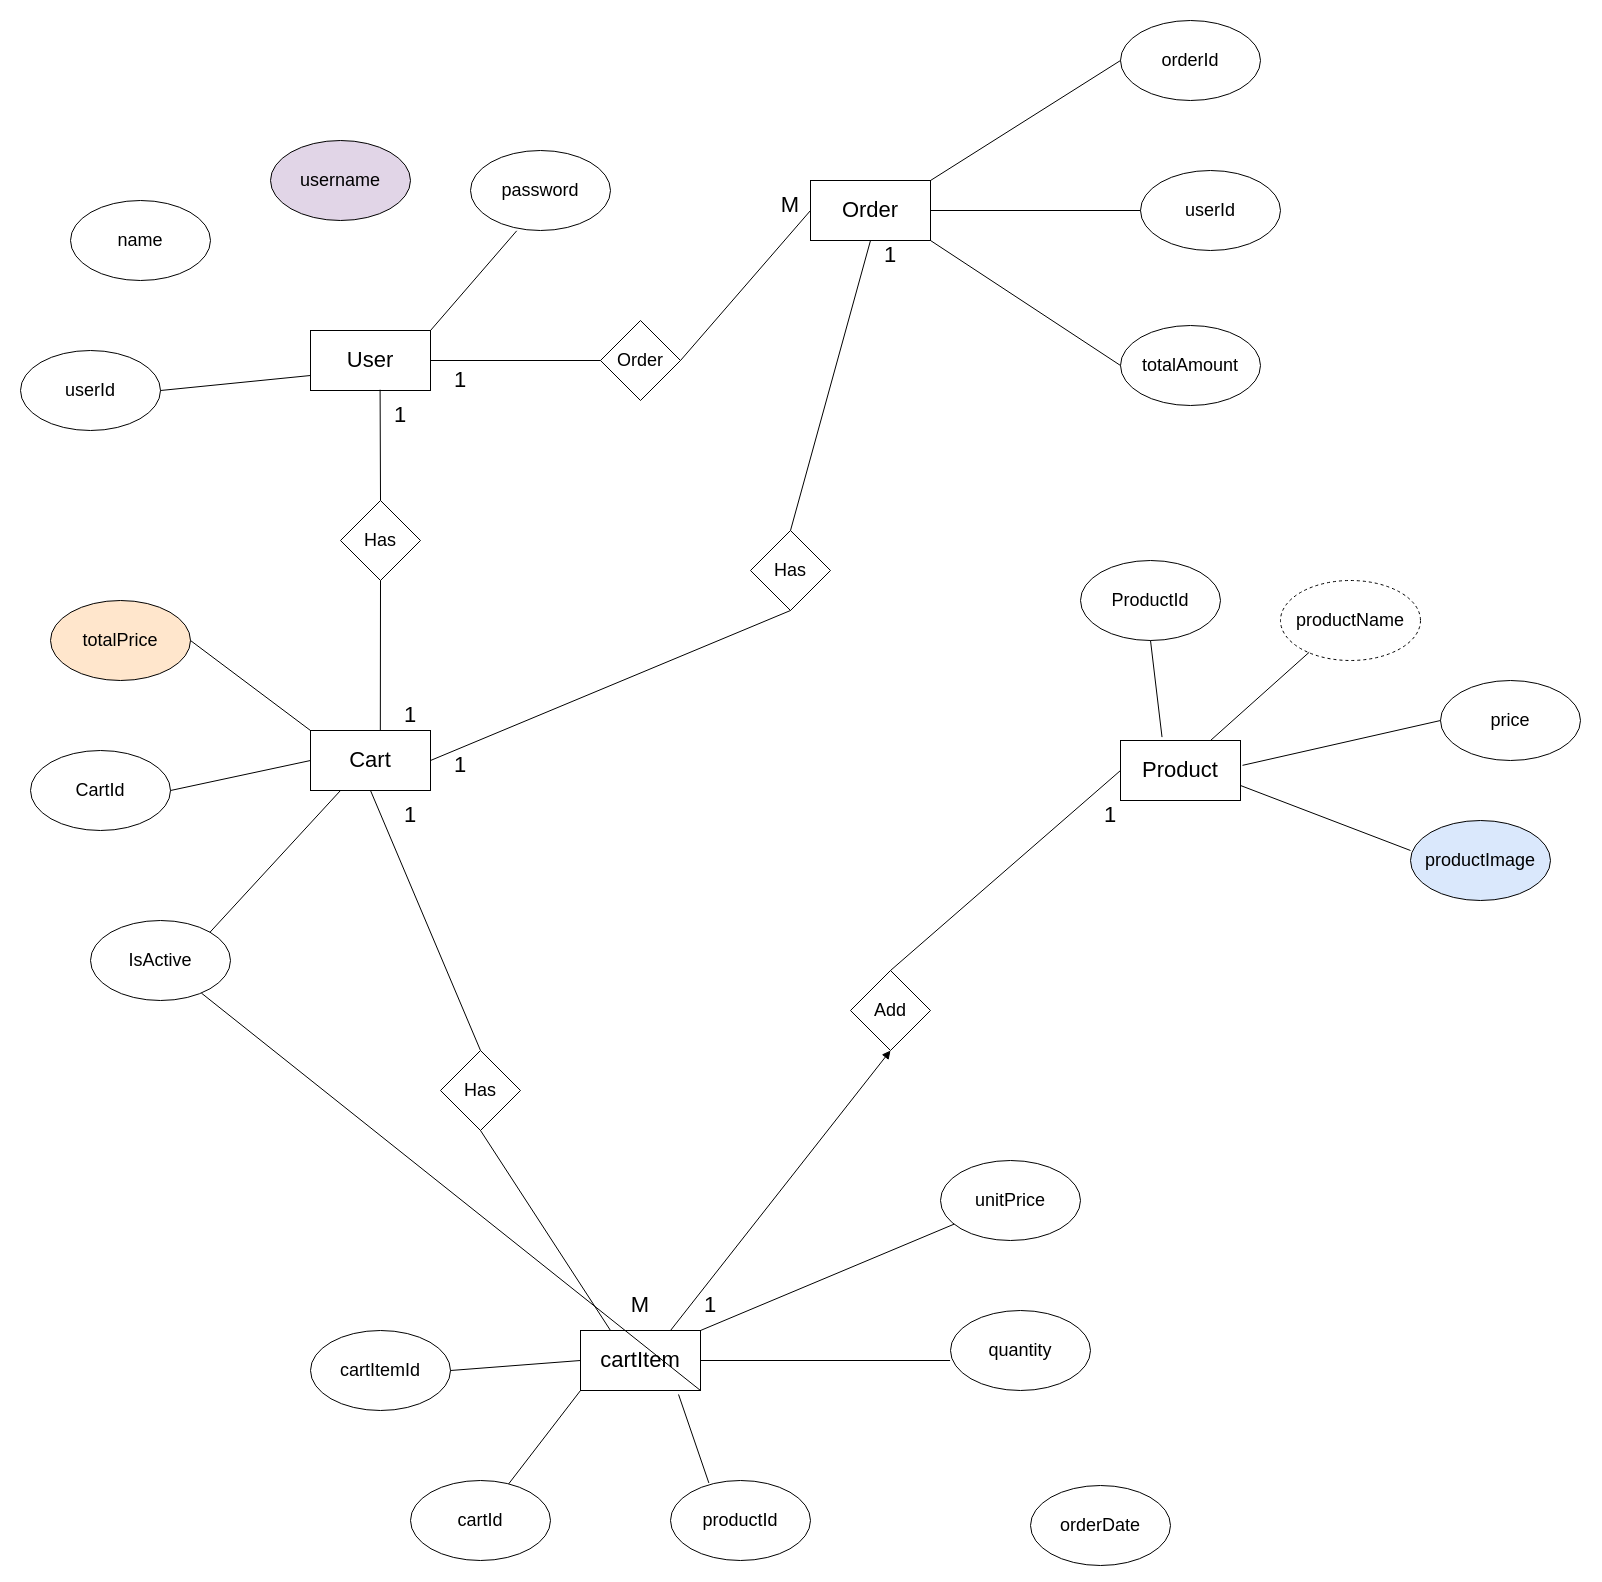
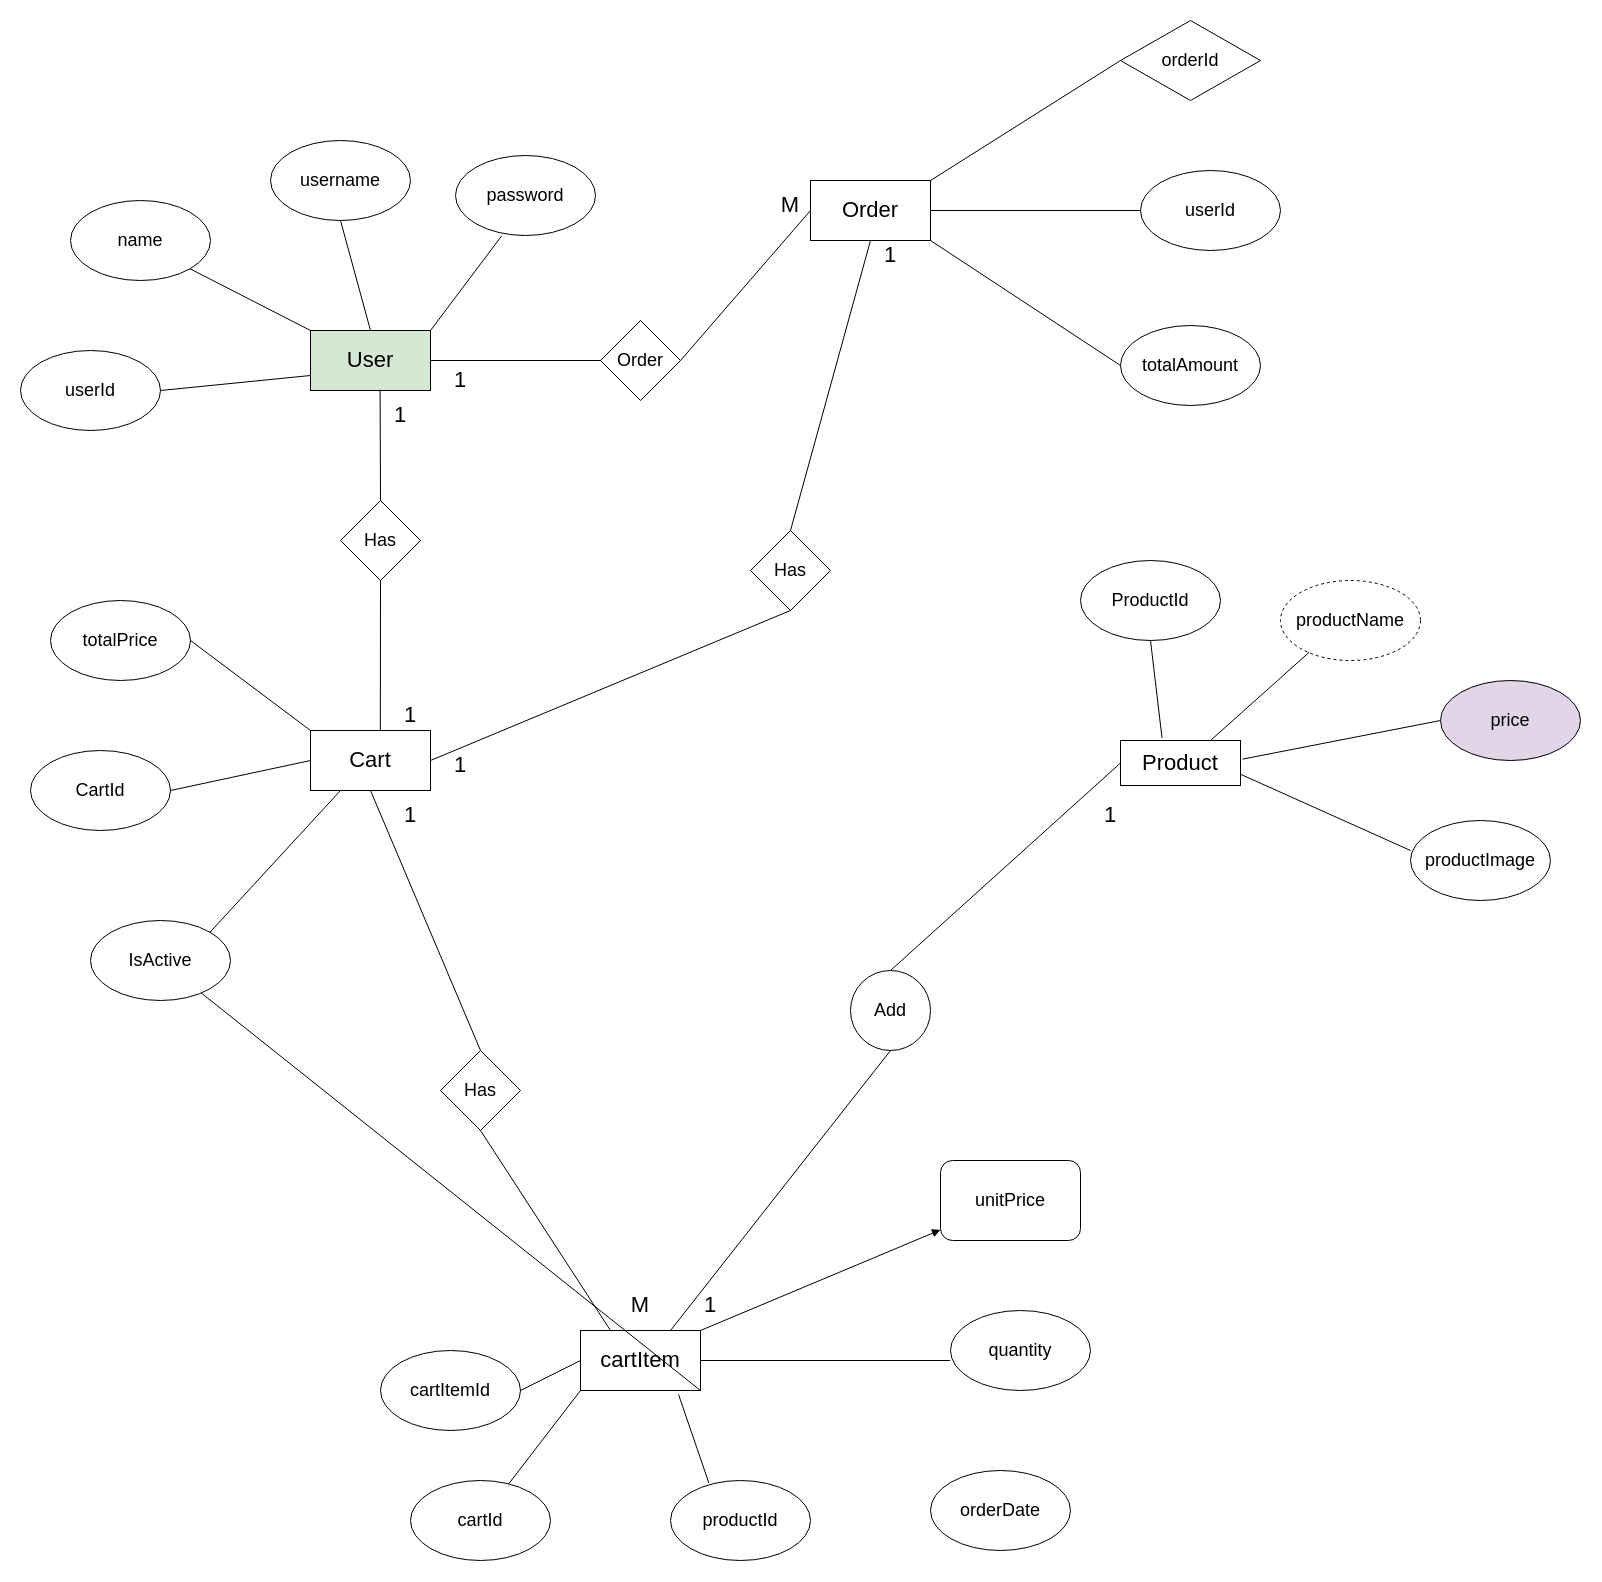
node "orderId": shape ellipse -> diamond
node "username": fillcolor #e1d5e7 -> #ffffff
node "password": moved (541, 191) -> (526, 196)
edge "username" -- "User": added
edge "name" -- "User": added
node "User": fillcolor #ffffff -> #d5e8d4
node "totalPrice": fillcolor #ffe6cc -> #ffffff
node "price": fillcolor #ffffff -> #e1d5e7
node "Product": size 120x60 -> 120x45
node "productImage": fillcolor #dae8fc -> #ffffff
node "Add": shape diamond -> ellipse
edge "cartItem" -> "Add": arrowhead block -> none
node "unitPrice": shape ellipse -> rounded rectangle
edge "unitPrice" -- "cartItem": arrowhead none -> block
node "cartItemId": moved (381, 1371) -> (451, 1391)
node "orderDate": moved (1101, 1526) -> (1001, 1511)
